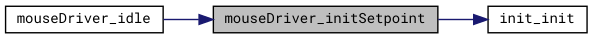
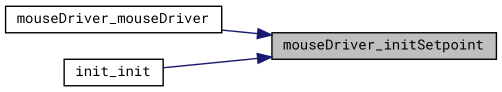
node "mouseDriver_idle": label "mouseDriver_idle" -> "mouseDriver_mouseDriver"
edge "mouseDriver_initSetpoint" -> "init_init": reversed
